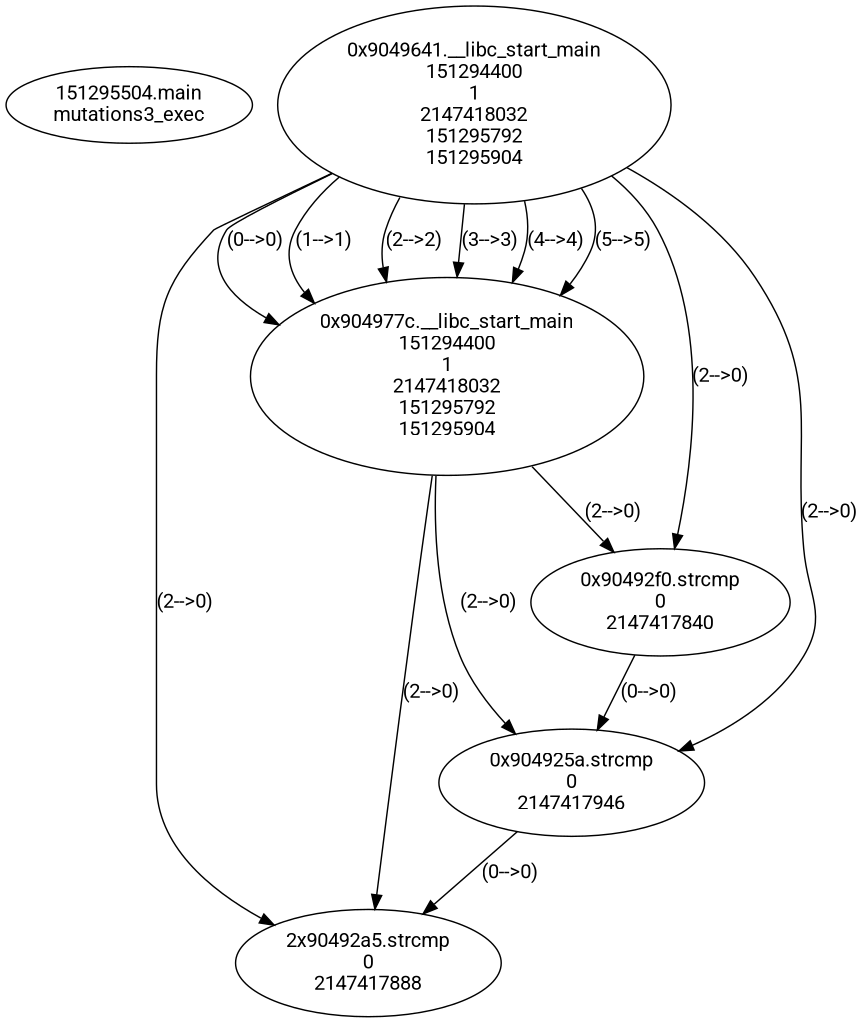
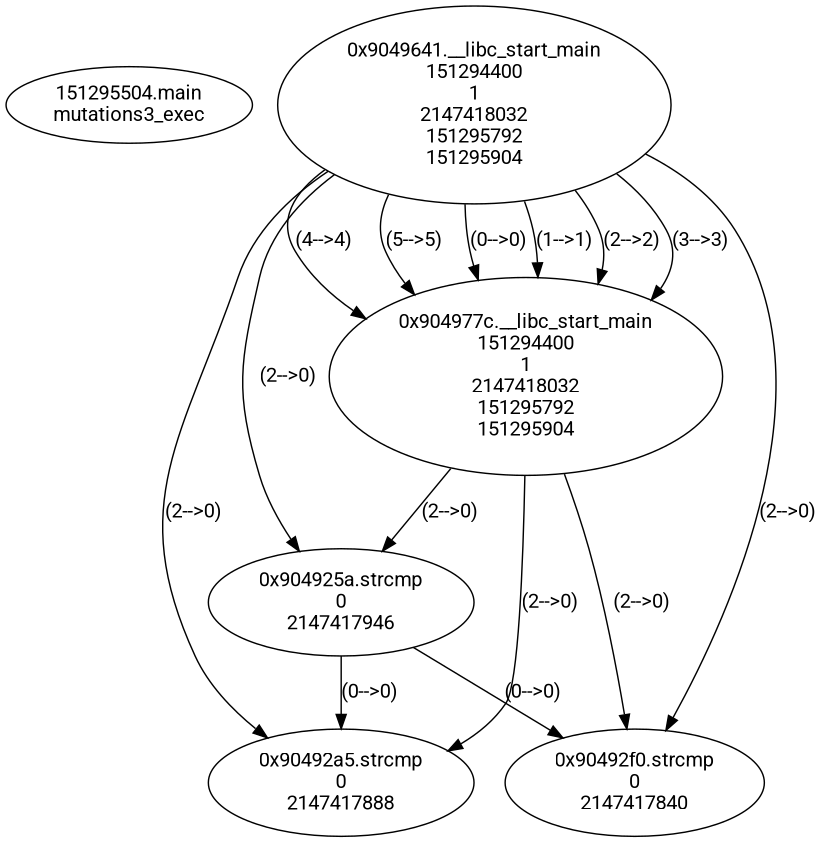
edge "0x90492f0.strcmp 0 2147417840" -> "0x904925a.strcmp 0 2147417946": reversed
node "2x90492a5.strcmp 0 2147417888": label "2x90492a5.strcmp 0 2147417888" -> "0x90492a5.strcmp 0 2147417888"
